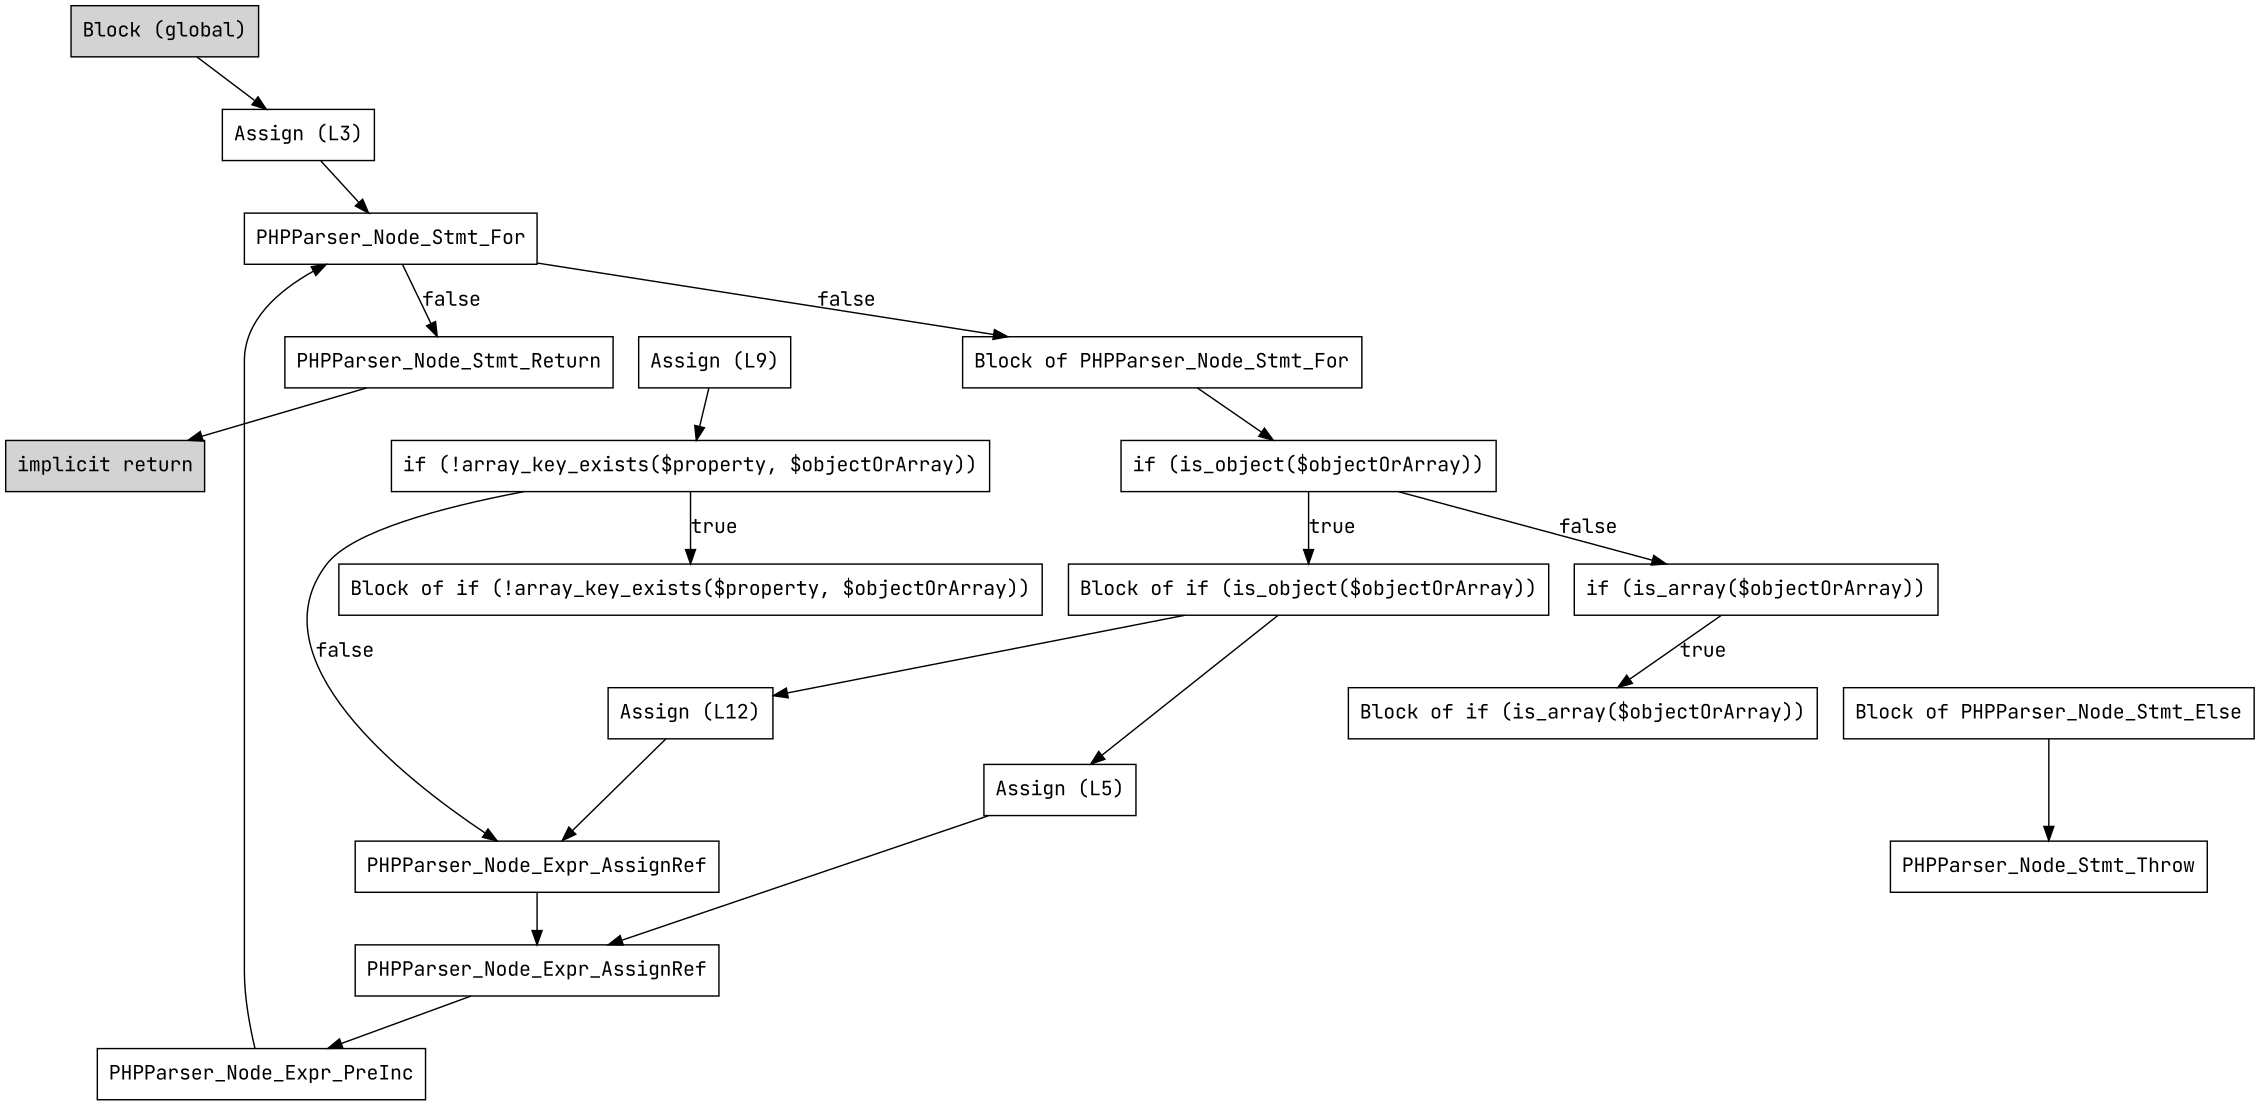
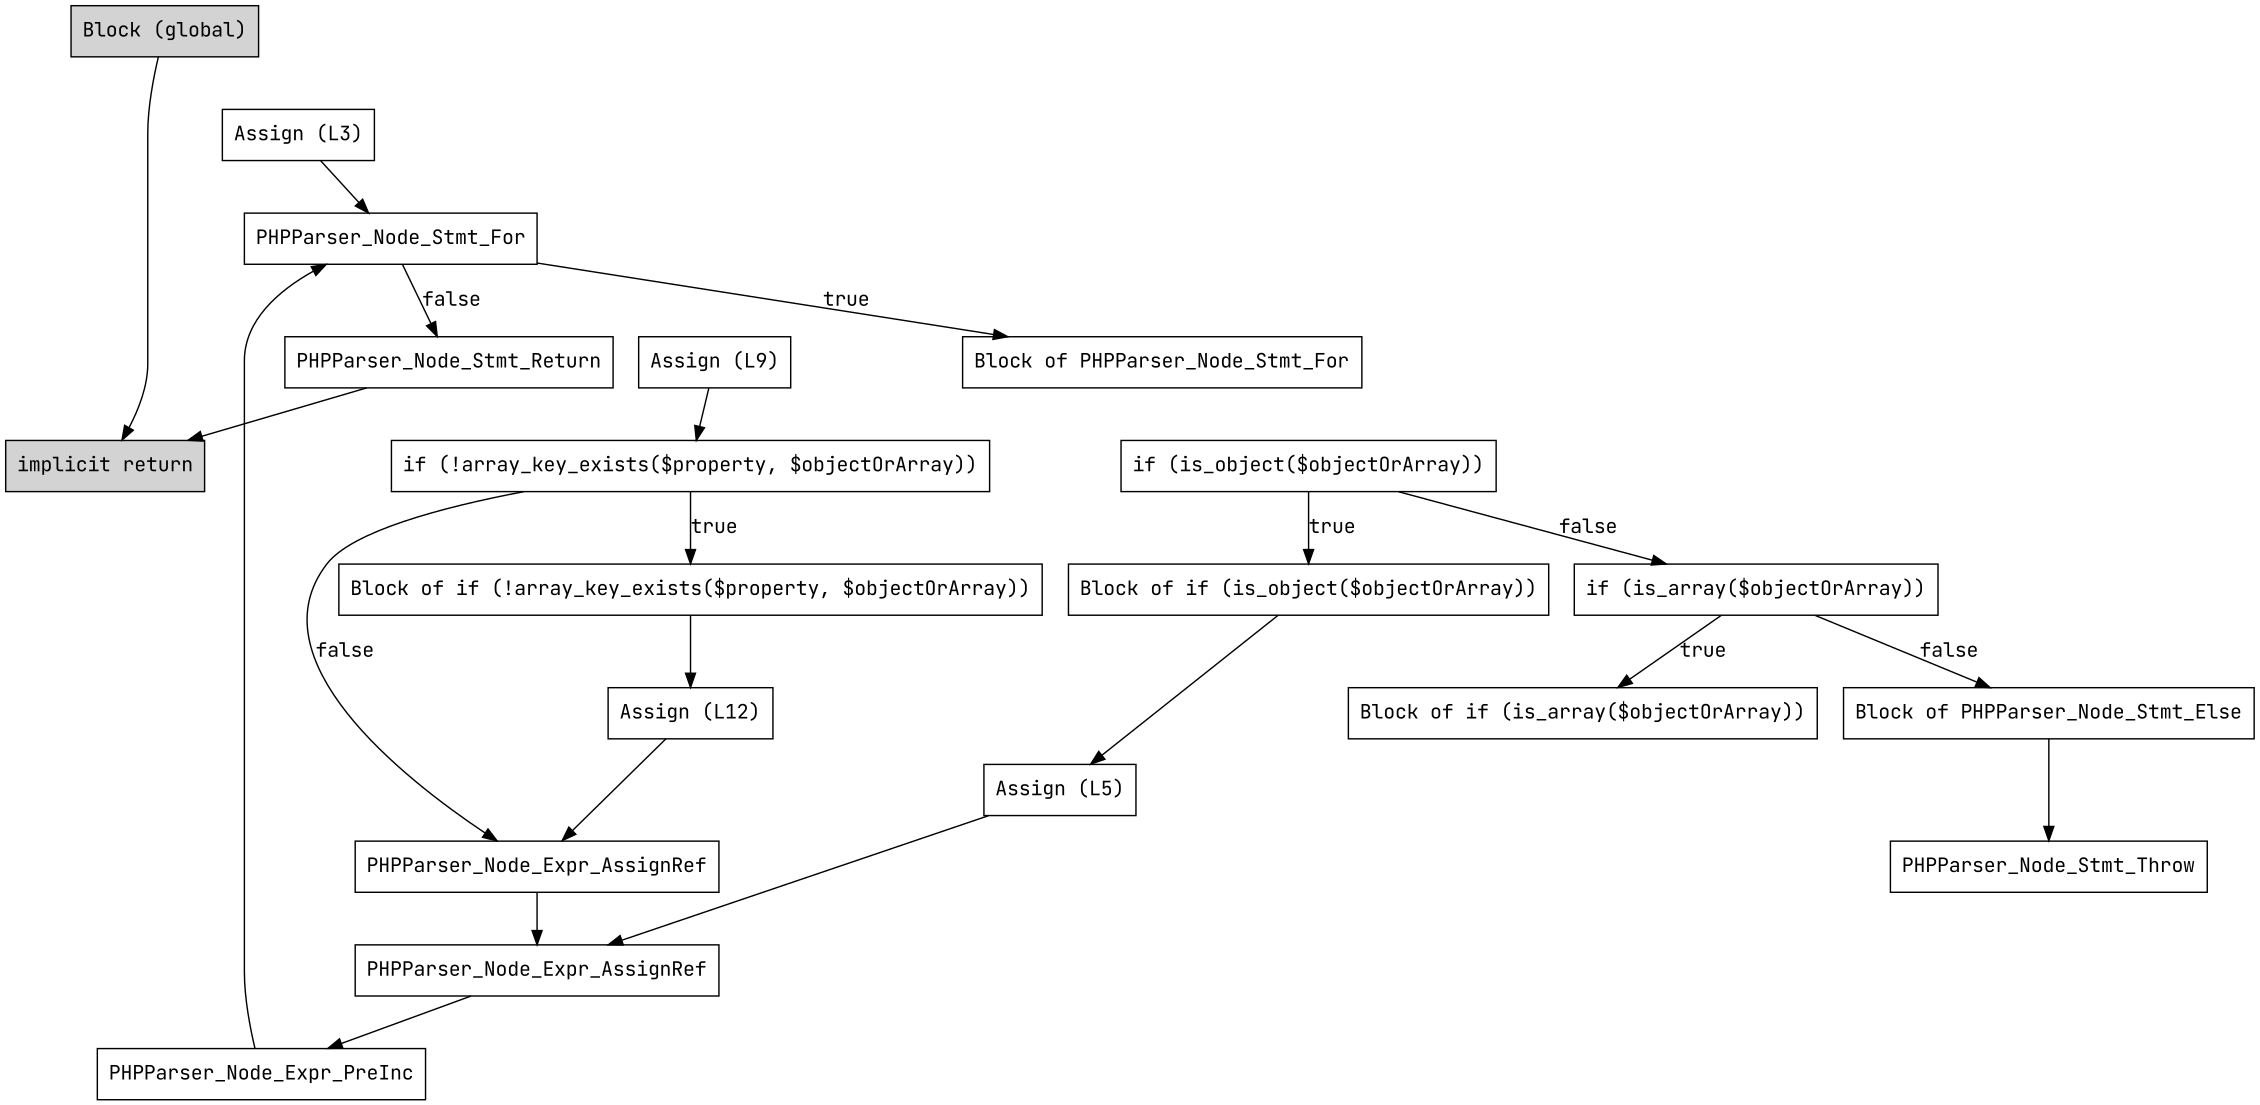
edge "Block (global)" -> "Assign (L3)": now "Block (global)" -> "implicit return"
edge "PHPParser_Node_Stmt_For" -> "Block of PHPParser_Node_Stmt_For": label "false" -> "true"
edge "Block of PHPParser_Node_Stmt_For" -> "if (is_object($objectOrArray))": removed
edge "if (is_array($objectOrArray))" -> "Block of PHPParser_Node_Stmt_Else": added, label "false"
edge "Block of if (is_object($objectOrArray))" -> "Assign (L12)": now "Block of if (!array_key_exists($property, $objectOrArray))" -> "Assign (L12)"
